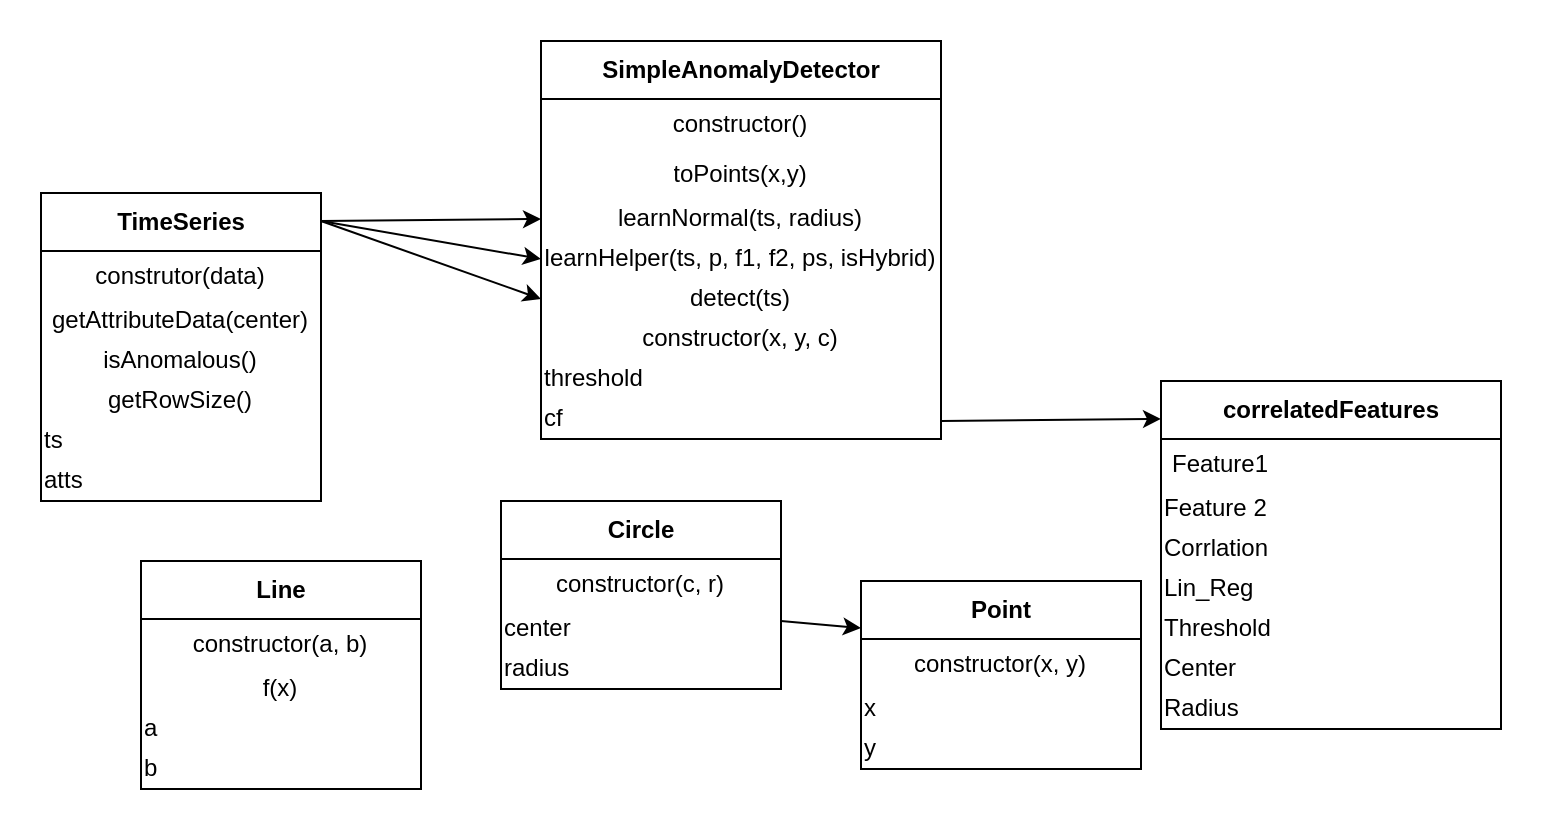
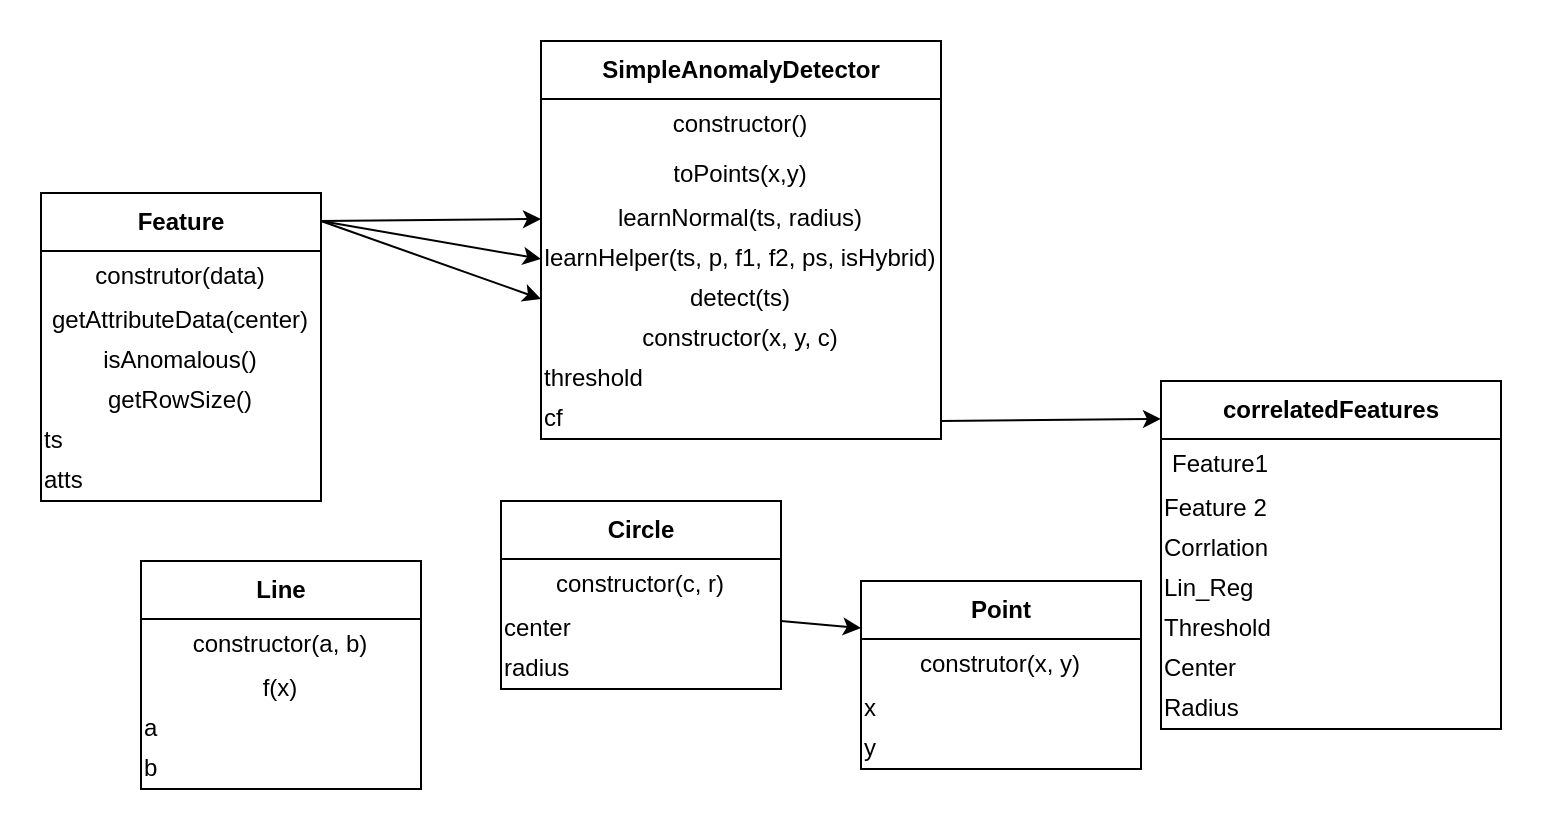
node "TimeSeries": label "TimeSeries" -> "Feature"
node "constructor(x, y)": label "constructor(x, y)" -> "construtor(x, y)"
